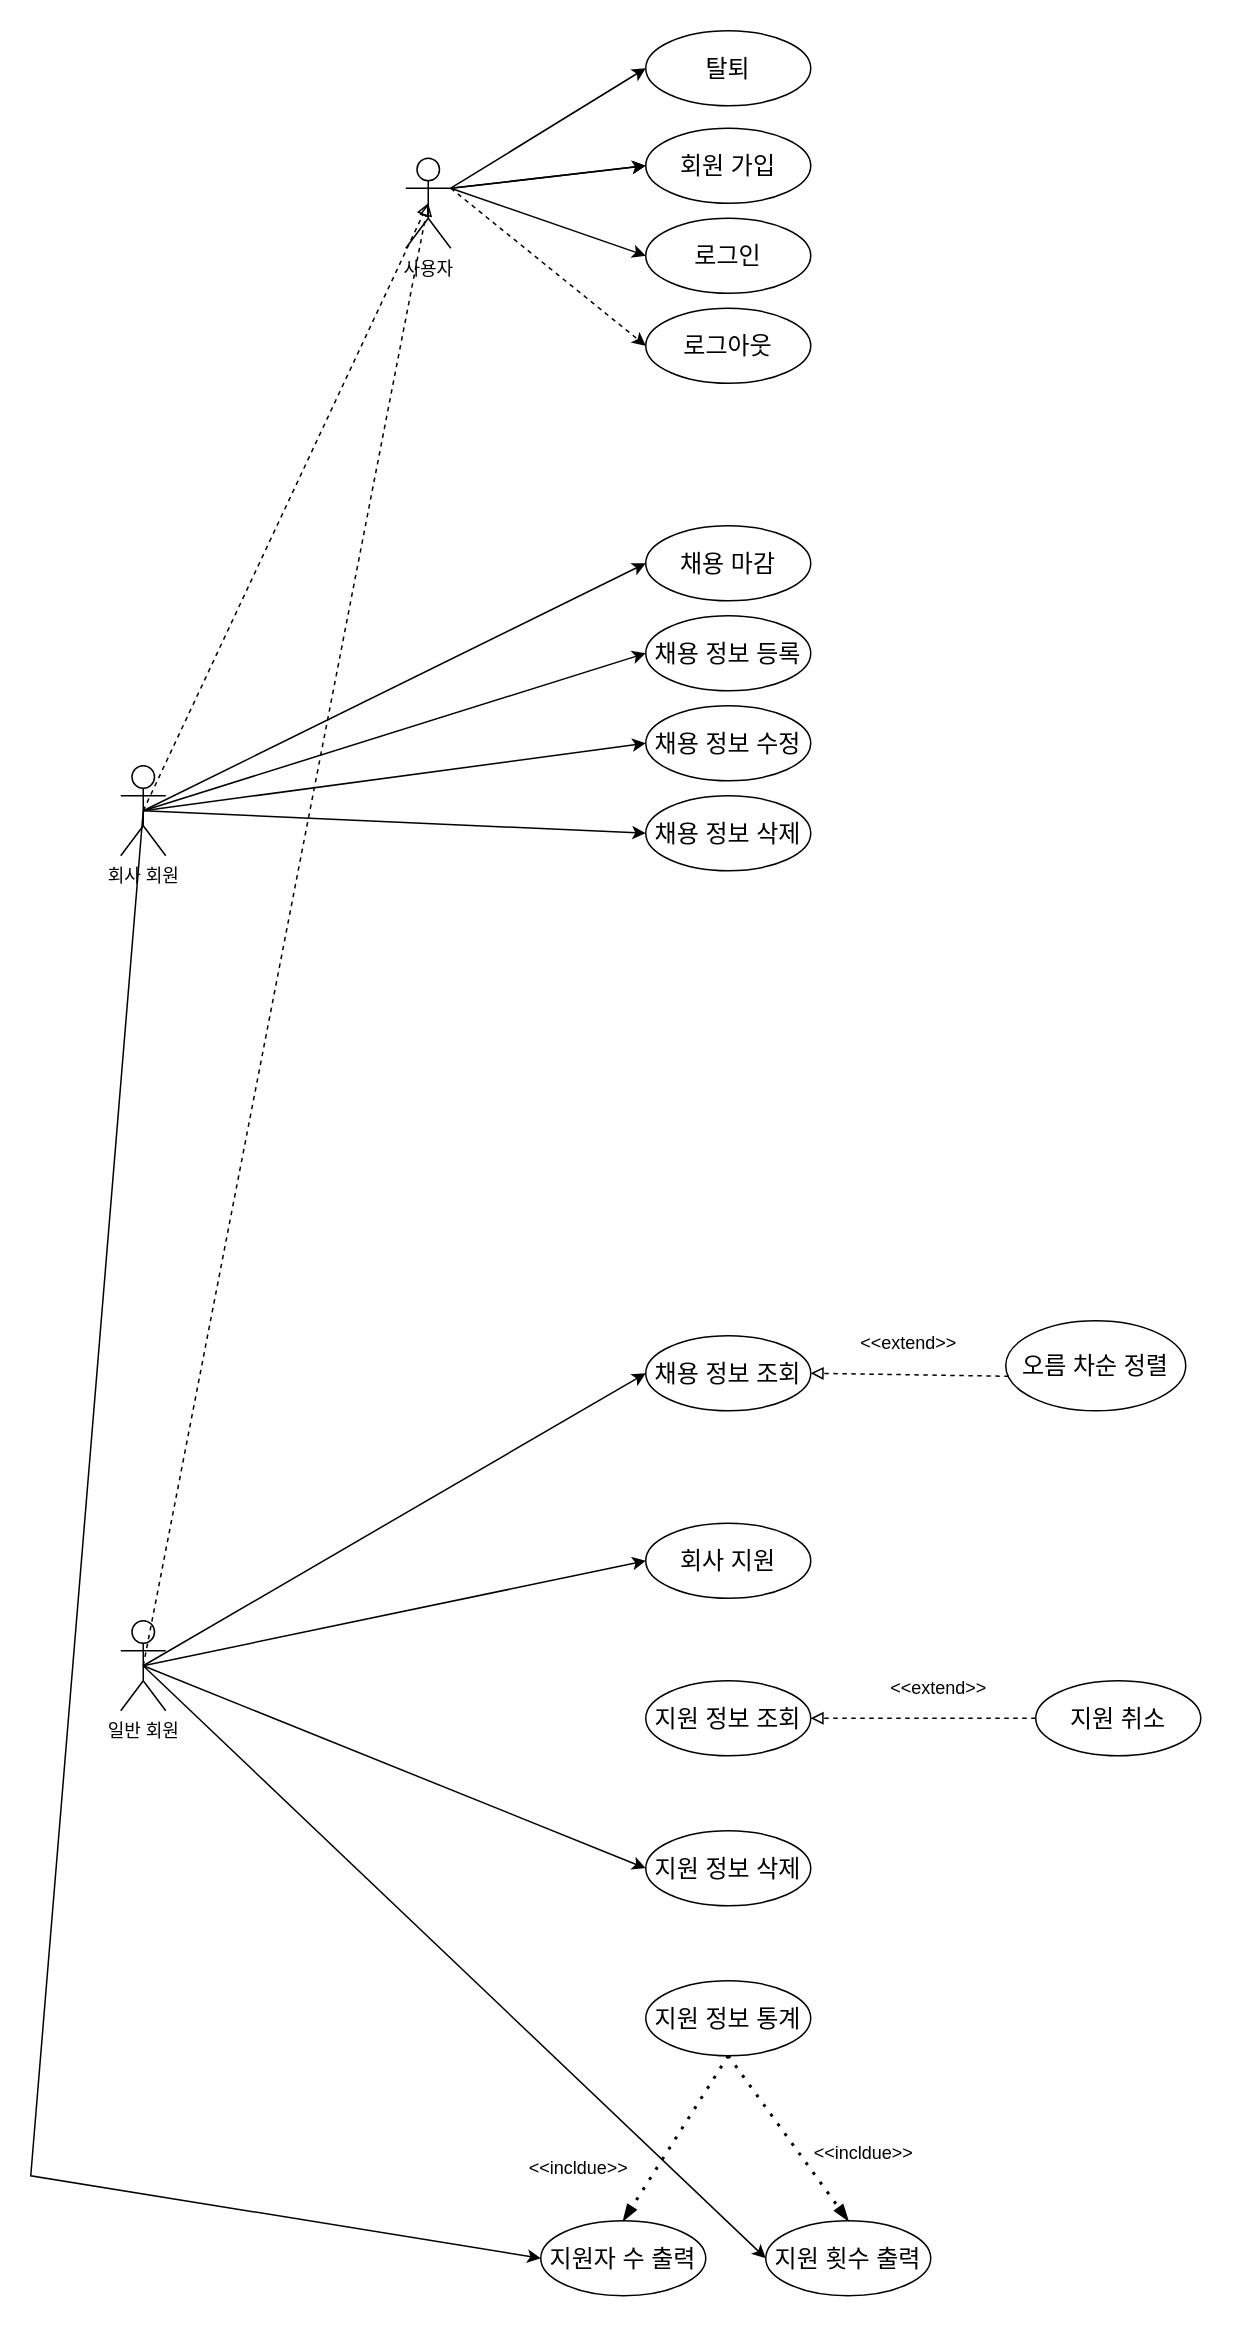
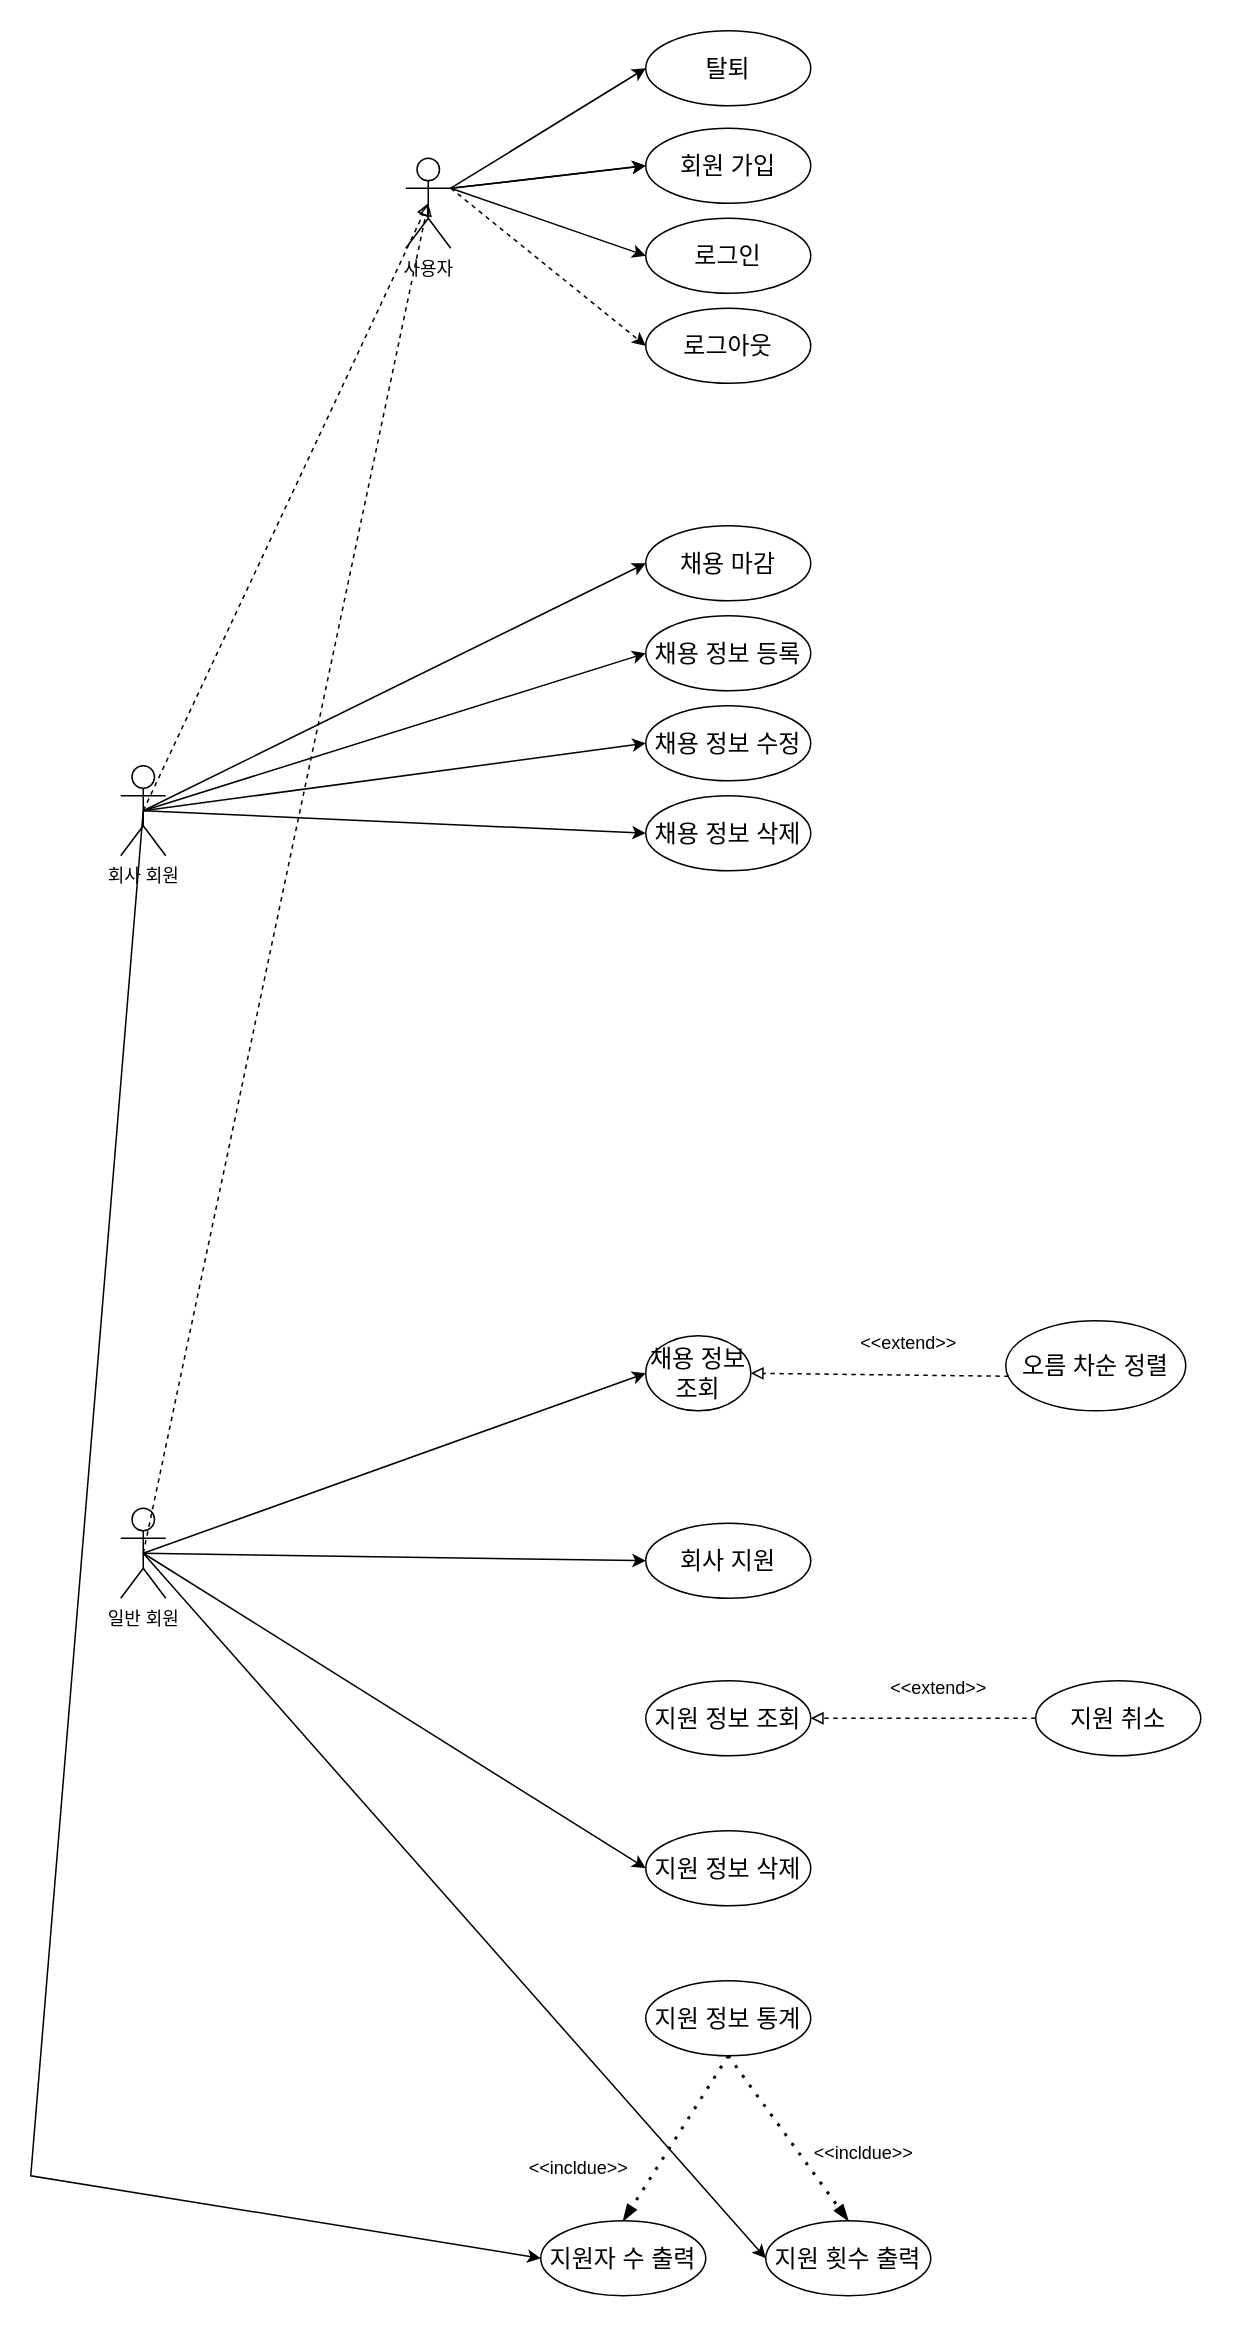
node "채용 정보 조회": size 165x75 -> 105x75
node "일반 회원": moved (143, 1666) -> (143, 1553)
